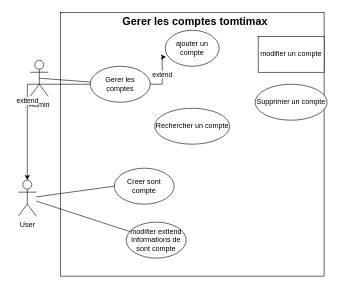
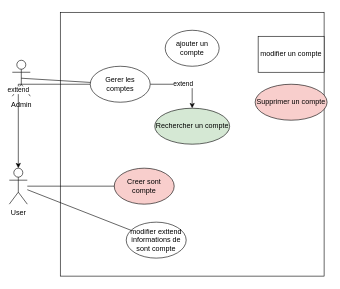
node "Gerer les comptes tomtimax": removed
edge "Gerer les comptes" -> "ajouter un compte": removed, label "extend"
node "Admin": moved (39, 78) -> (21, 78)
edge "Gerer les comptes" -> "Rechercher un compte": added, label "extend"
node "Supprimer un compte": fillcolor #ffffff -> #f8cecc
node "Rechercher un compte": fillcolor #ffffff -> #d5e8d4
node "Creer sont compte": fillcolor #ffffff -> #f8cecc
node "User": moved (27, 198) -> (18, 186)
